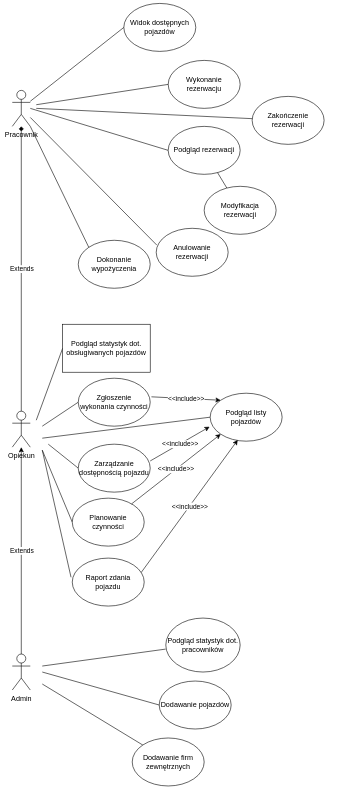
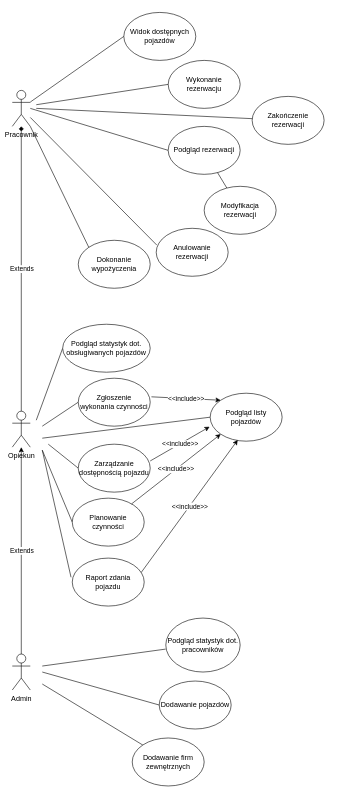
node "Widok dostępnych pojazdów": moved (160, 27) -> (160, 36)
node "Podgląd statystyk dot. obsługiwanych pojazdów": shape rectangle -> ellipse
